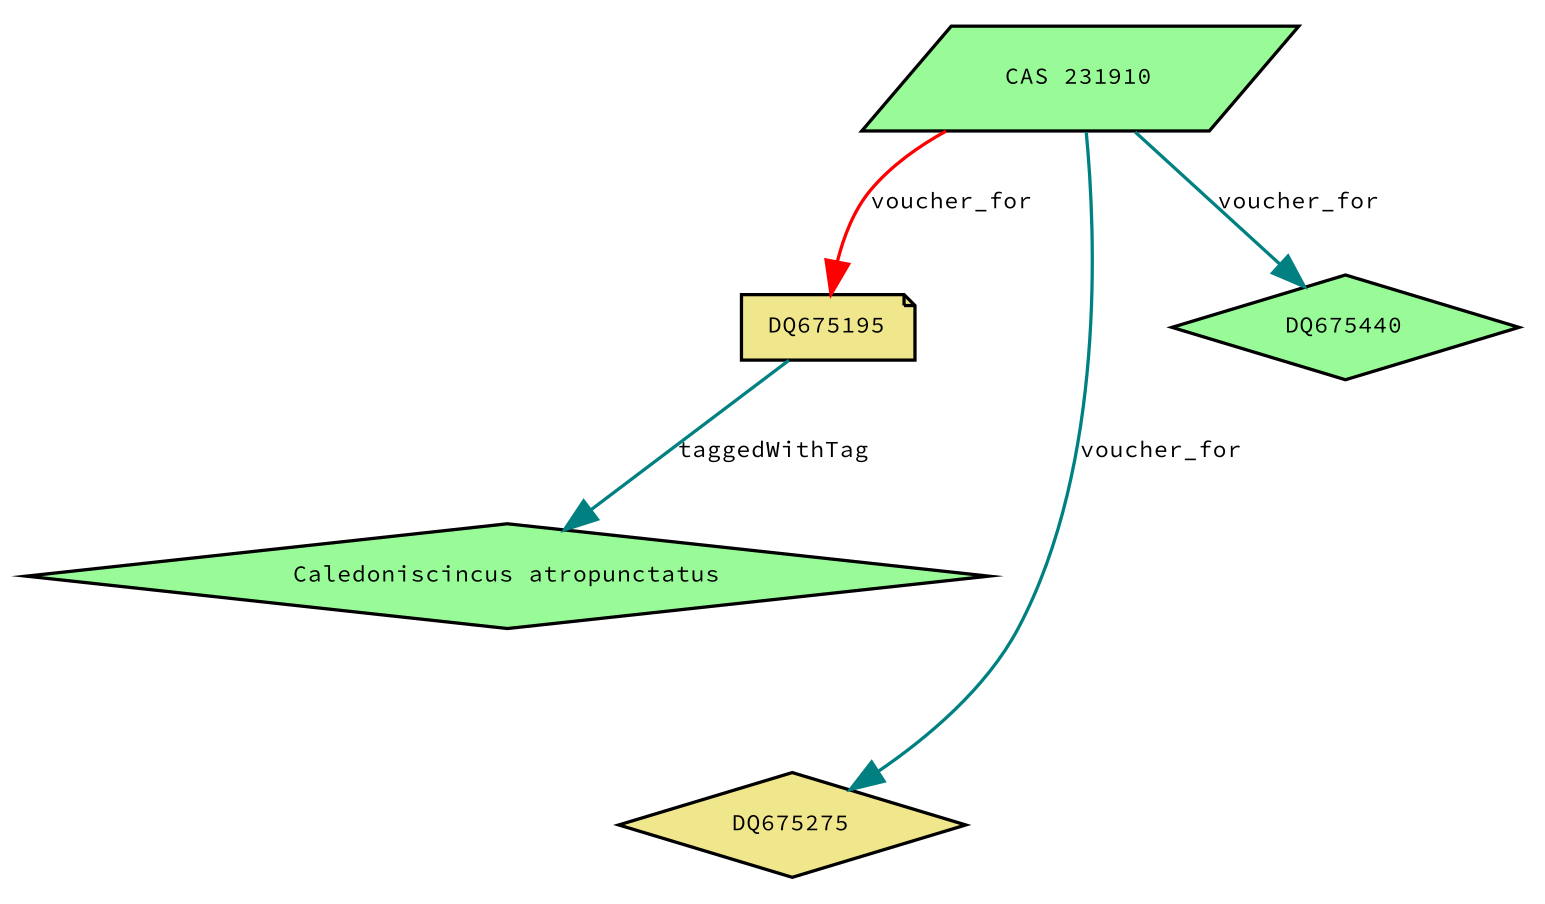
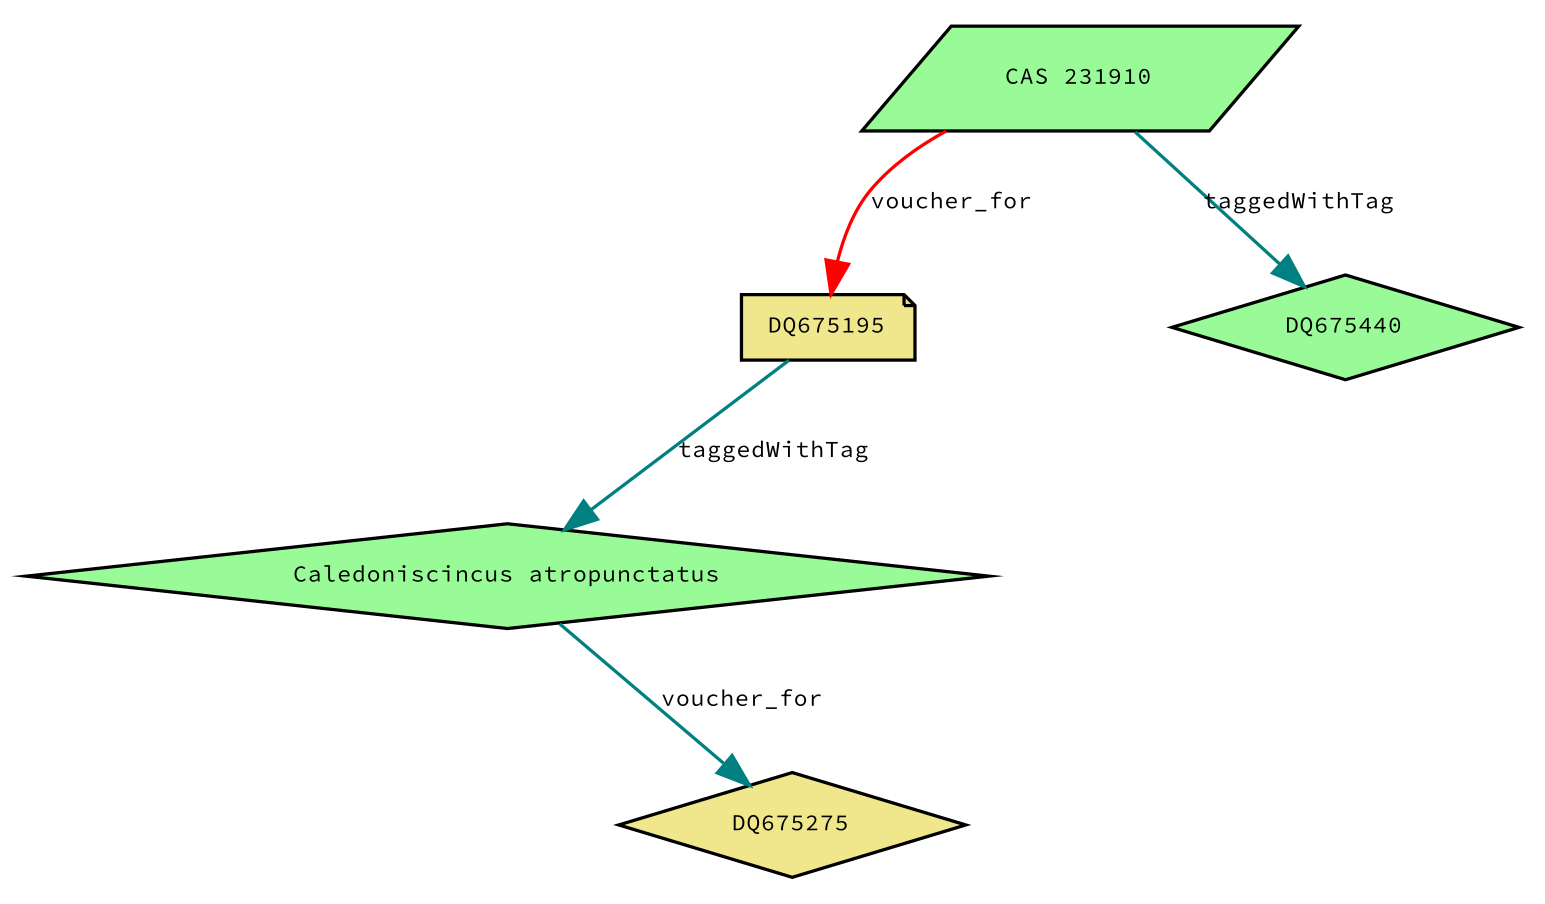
edge "CAS 231910" -> "DQ675440": label "voucher_for" -> "taggedWithTag"
edge "CAS 231910" -> "DQ675275": now "Caledoniscincus atropunctatus" -> "DQ675275"
